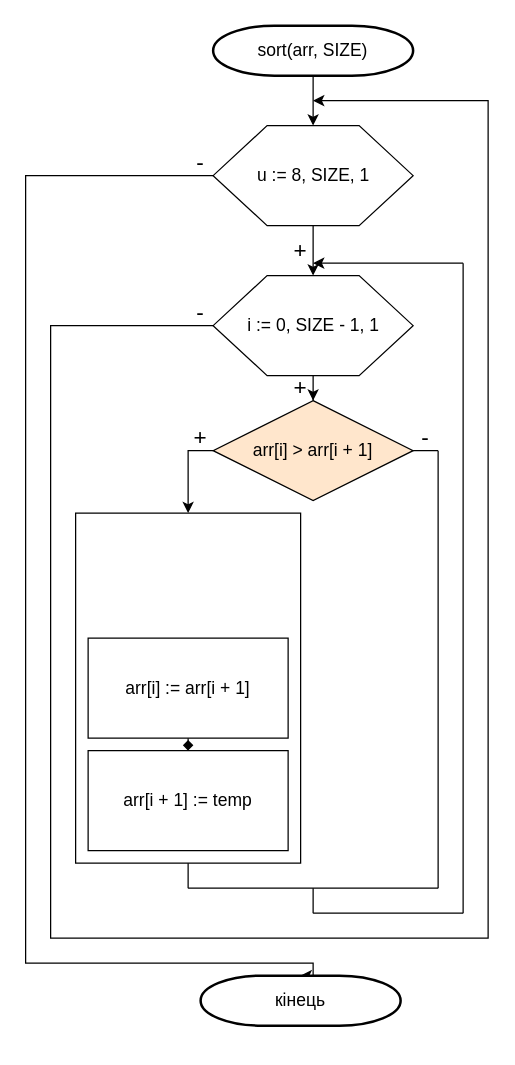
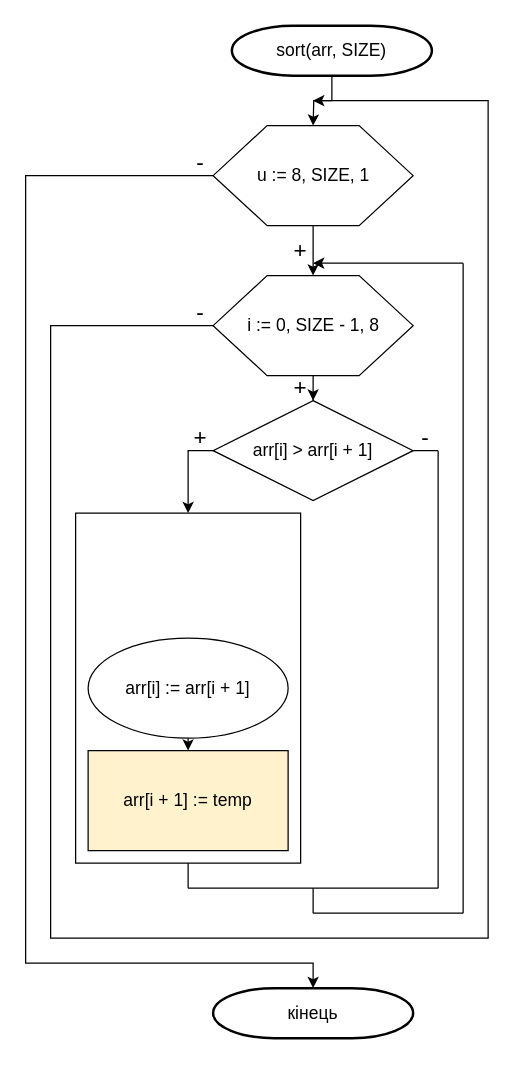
node "sort(arr, SIZE)": moved (313, 51) -> (332, 51)
node "i := 0, SIZE - 1, 1": label "i := 0, SIZE - 1, 1" -> "i := 0, SIZE - 1, 8"
node "arr[i] > arr[i + 1]": fillcolor #ffe6cc -> #ffffff
node "arr[i] := arr[i + 1]": shape rectangle -> ellipse
edge "arr[i] := arr[i + 1]" -> "arr[i + 1] := temp": arrowhead diamond -> classic
node "arr[i + 1] := temp": fillcolor #ffffff -> #fff2cc
node "кінець": moved (301, 1001) -> (313, 1013)
